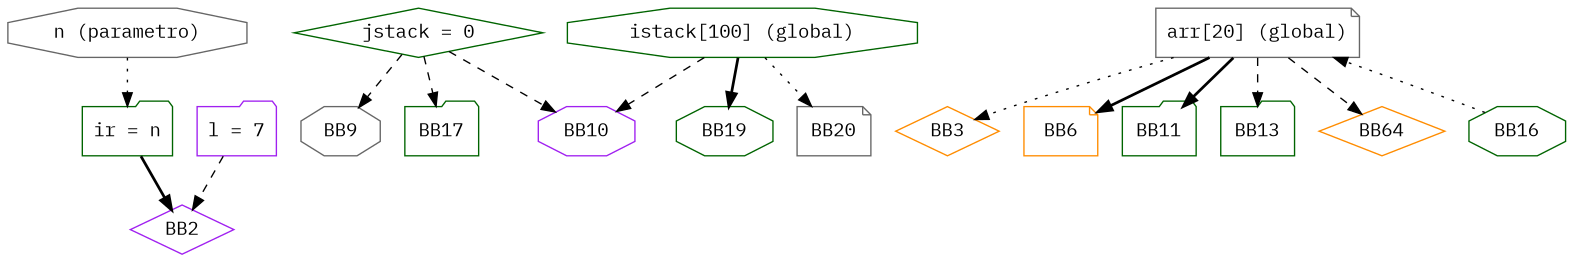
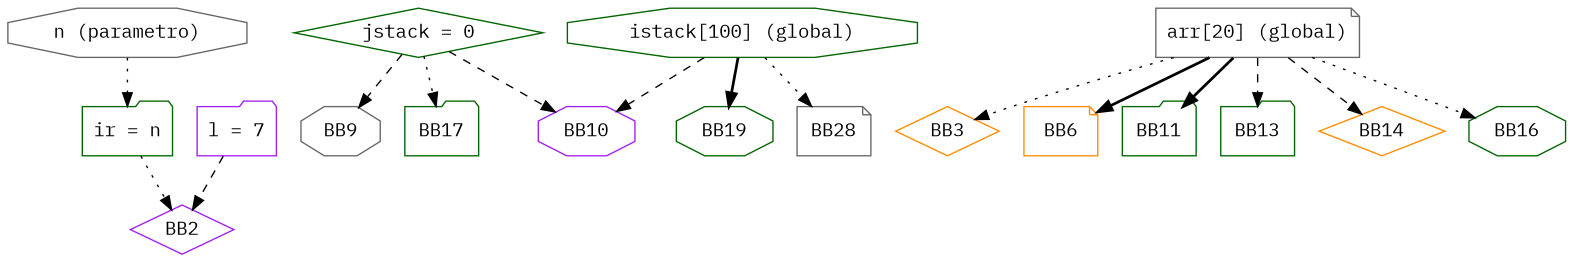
edge "jstack = 0" -> "BB17": style dashed -> dotted
edge "BB16" -> "arr[20] (global)": reversed
node "BB20": label "BB20" -> "BB28"
node "BB64": label "BB64" -> "BB14"
edge "ir = n" -> "BB2": style bold -> dotted
